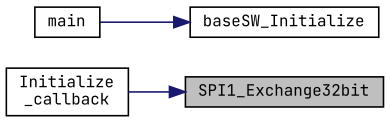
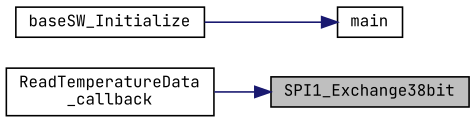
edge "main" -> "baseSW_Initialize": reversed
node "Initialize _callback": label "Initialize _callback" -> "ReadTemperatureData _callback"
node "SPI1_Exchange32bit": label "SPI1_Exchange32bit" -> "SPI1_Exchange38bit"
